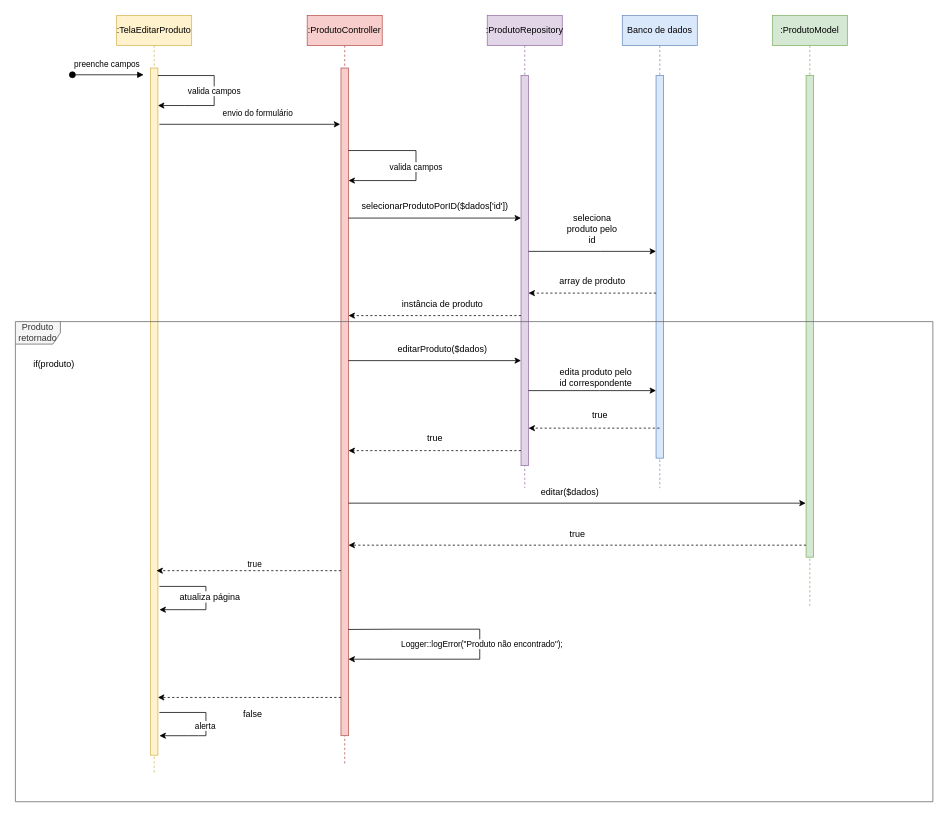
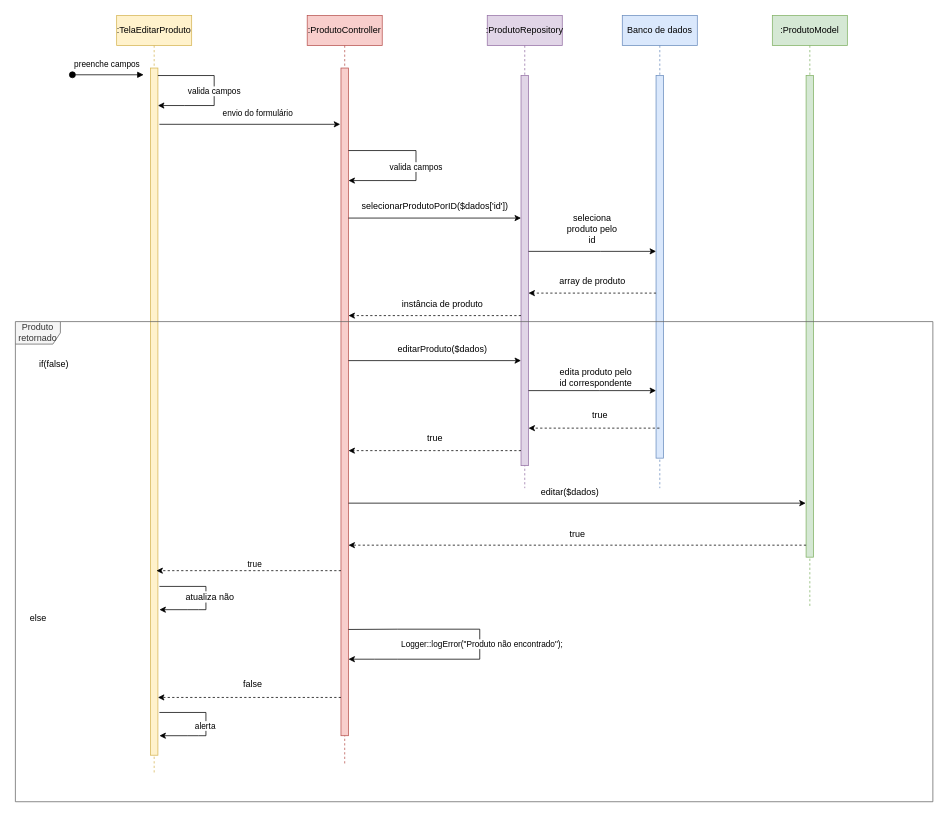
node "if(produto)": label "if(produto)" -> "if(false)"
node "atualiza página": label "atualiza página" -> "atualiza não"
node "else": added
node "false": moved (252, 714) -> (252, 684)
